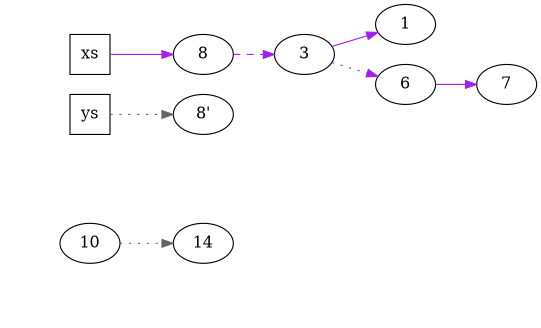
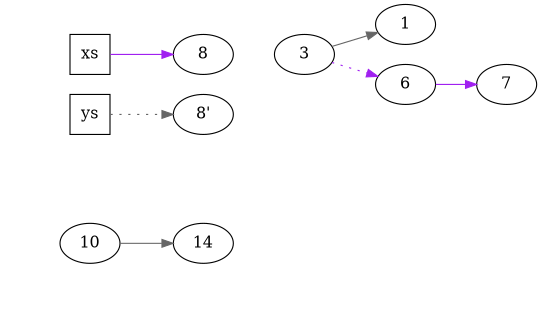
edge "3" -> "1": color purple -> gray40
edge "8" -> "3": removed
edge "10" -> "14": style dotted -> solid
